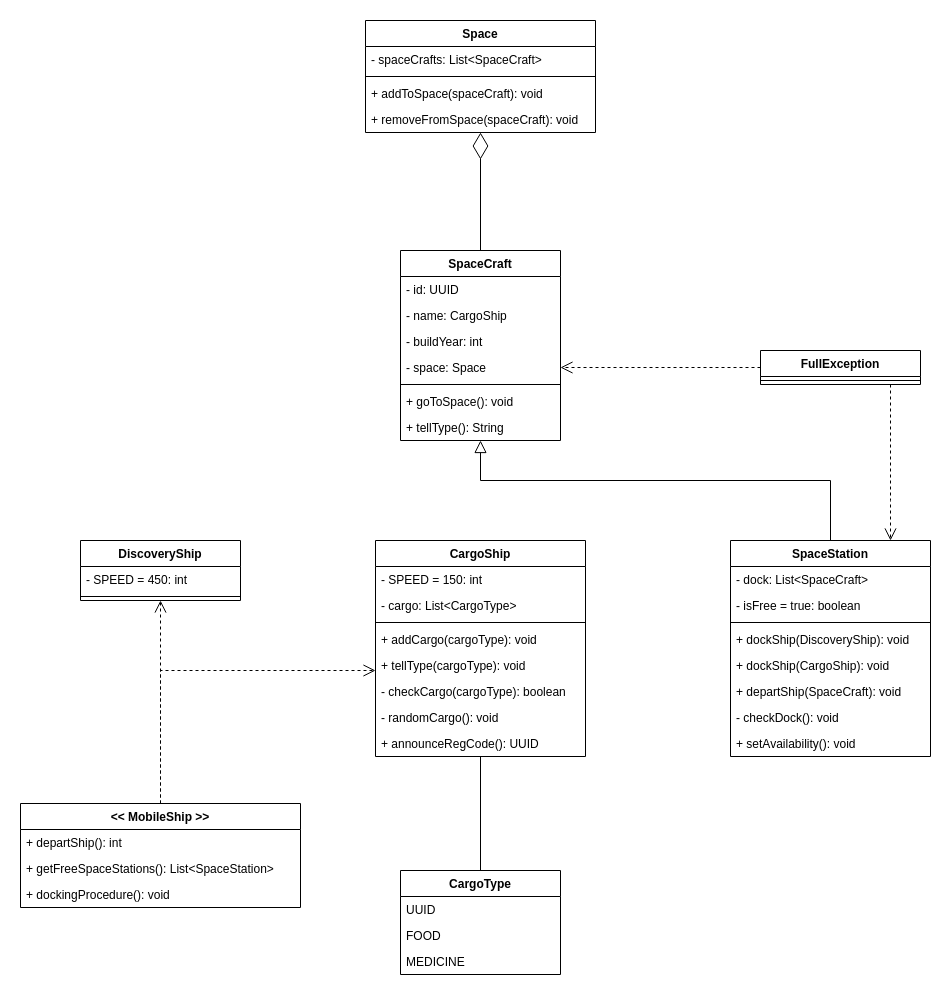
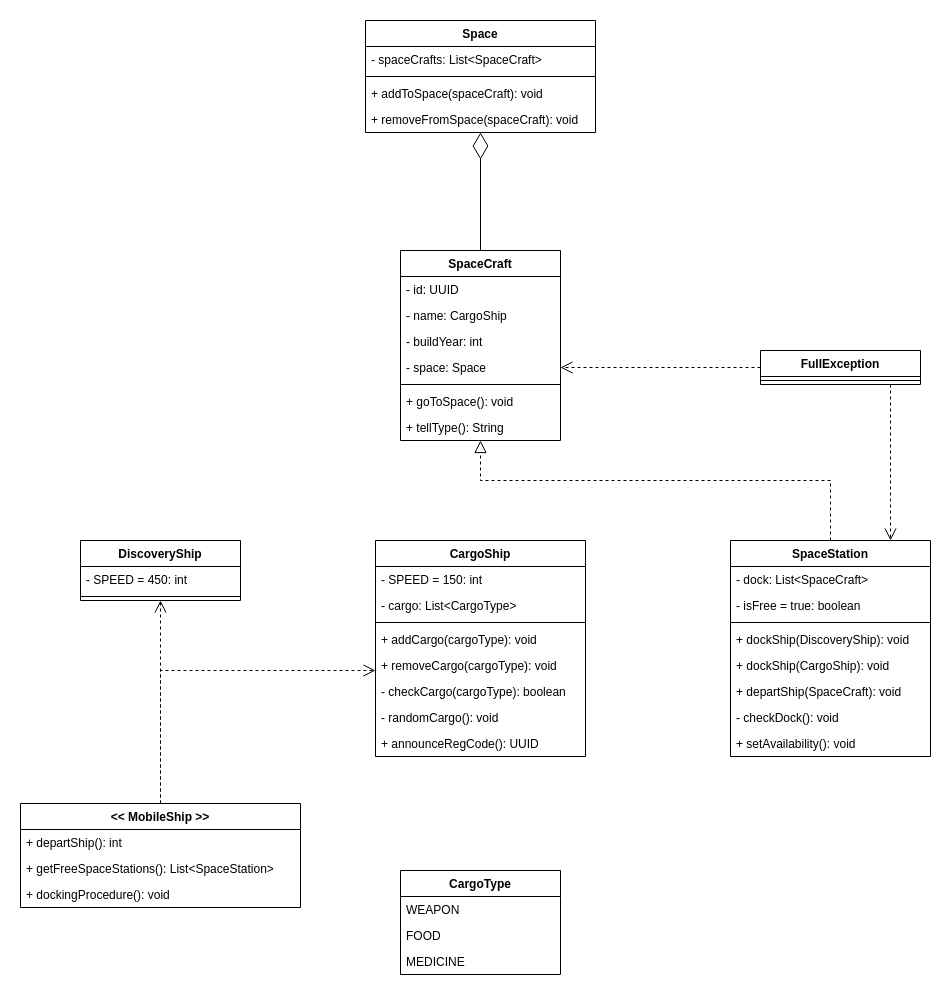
edge "SpaceStation" -> "SpaceCraft": style solid -> dashed
node "+ tellType(cargoType): void": label "+ tellType(cargoType): void" -> "+ removeCargo(cargoType): void"
edge "CargoShip" -- "CargoType": removed
node "UUID": label "UUID" -> "WEAPON"
